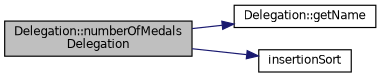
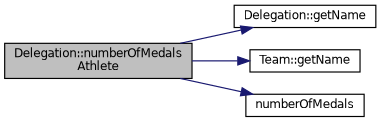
node "Delegation::numberOfMedals Delegation": label "Delegation::numberOfMedals Delegation" -> "Delegation::numberOfMedals Athlete"
node "Team::getName": added
node "insertionSort": label "insertionSort" -> "numberOfMedals"
